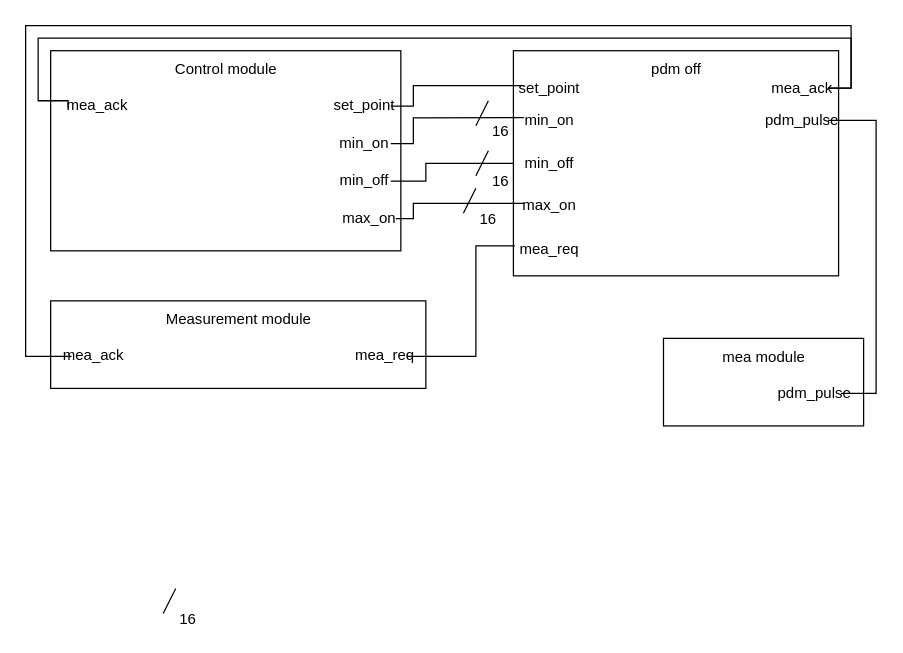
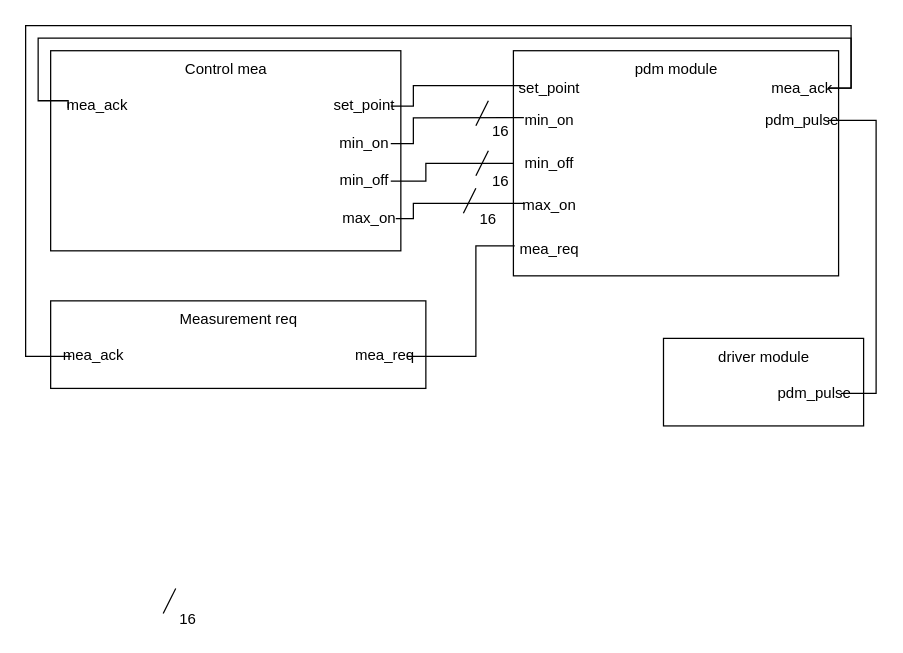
node "Control module": label "Control module" -> "Control mea"
node "pdm off": label "pdm off" -> "pdm module"
node "Measurement module": label "Measurement module" -> "Measurement req"
node "mea module": label "mea module" -> "driver module"
